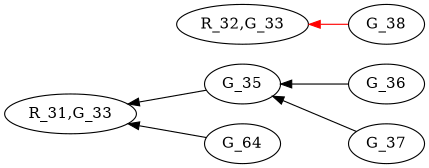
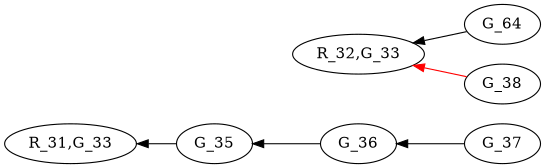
edge "G_37" -> "G_35": now "G_37" -> "G_36"
edge "G_64" -> "R_31,G_33": now "G_64" -> "R_32,G_33"
